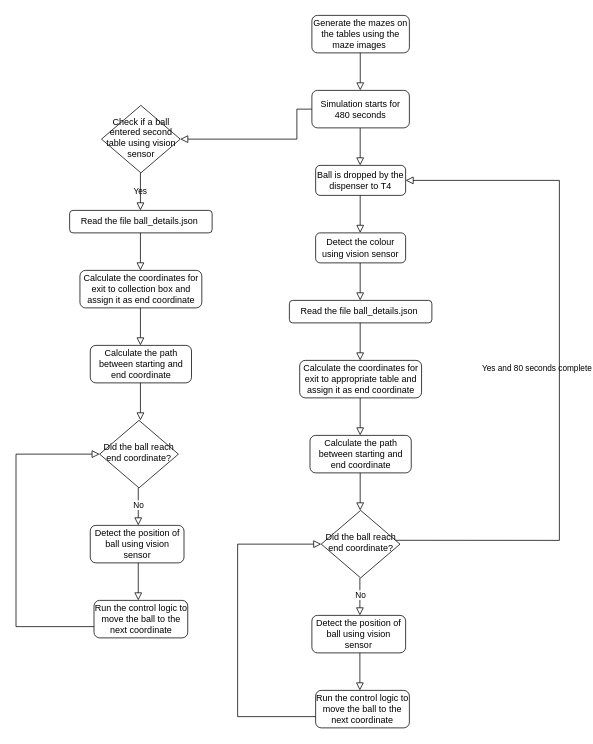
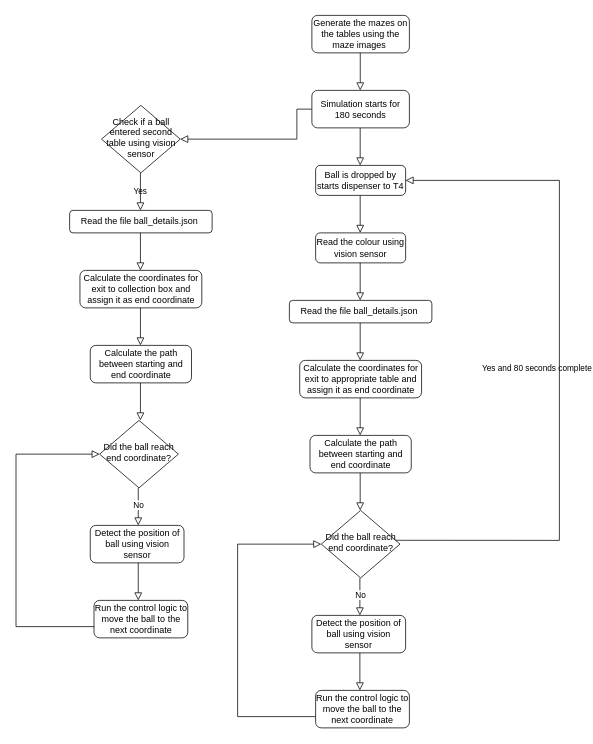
node "Simulation starts for 480 seconds": label "Simulation starts for 480 seconds" -> "Simulation starts for 180 seconds"
node "Ball is dropped by the dispenser to T4": label "Ball is dropped by the dispenser to T4" -> "Ball is dropped by starts dispenser to T4"
node "Detect the colour using vision sensor": label "Detect the colour using vision sensor" -> "Read the colour using vision sensor"
